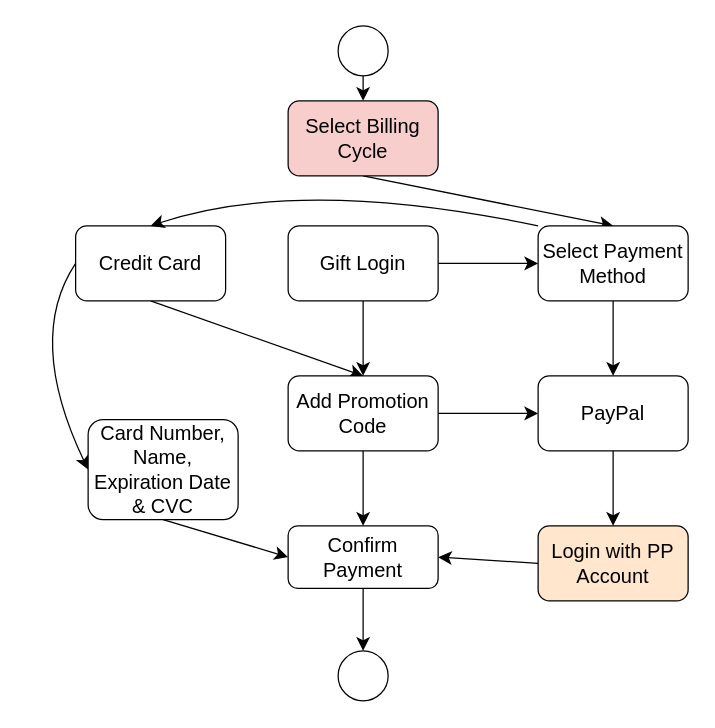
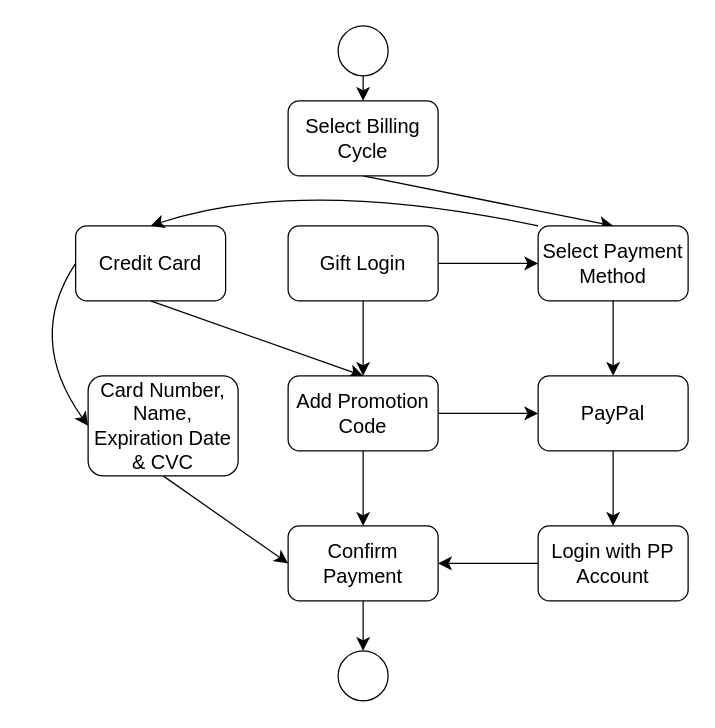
node "Select Billing Cycle": fillcolor #f8cecc -> #ffffff
node "Card Number, Name, Expiration Date & CVC": moved (163, 469) -> (163, 426)
node "Confirm Payment": size 150x63 -> 150x75
node "Login with PP Account": fillcolor #ffe6cc -> #ffffff
